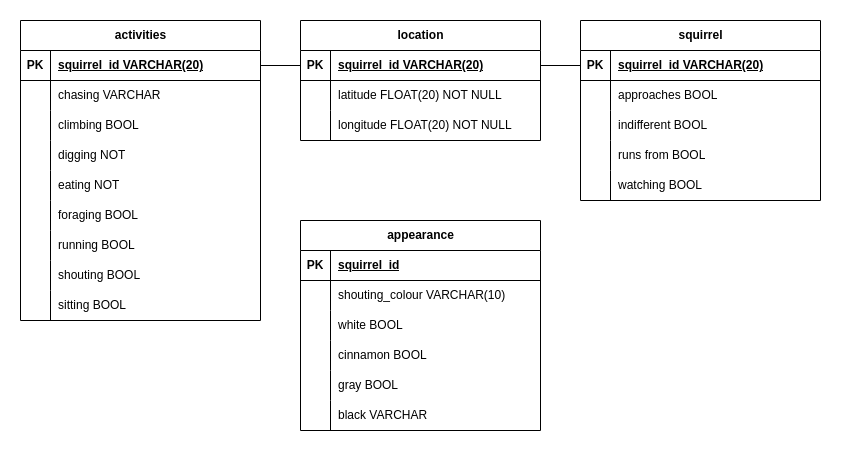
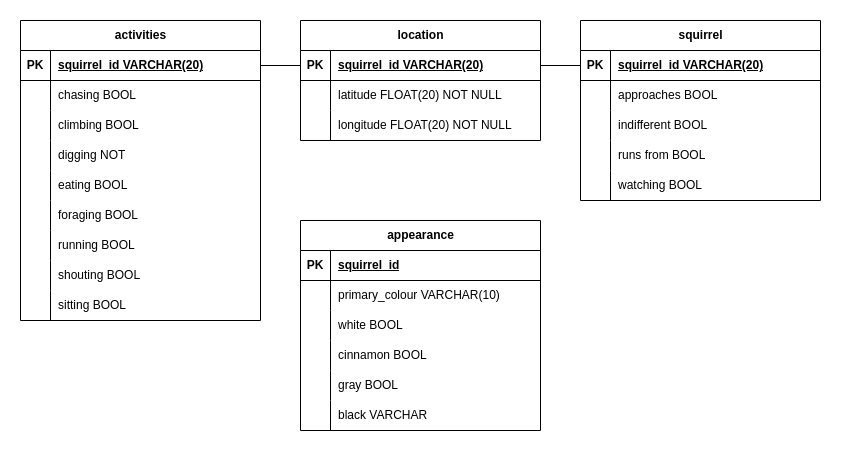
node "chasing VARCHAR": label "chasing VARCHAR" -> "chasing BOOL"
node "eating NOT": label "eating NOT" -> "eating BOOL"
node "shouting_colour VARCHAR(10)": label "shouting_colour VARCHAR(10)" -> "primary_colour VARCHAR(10)"
